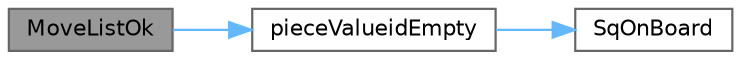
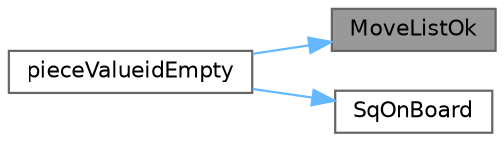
edge "MoveListOk" -> "pieceValueidEmpty": reversed
